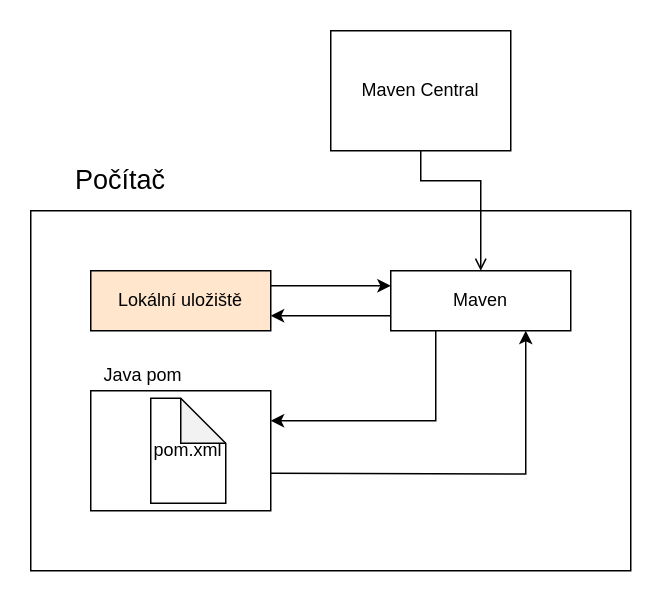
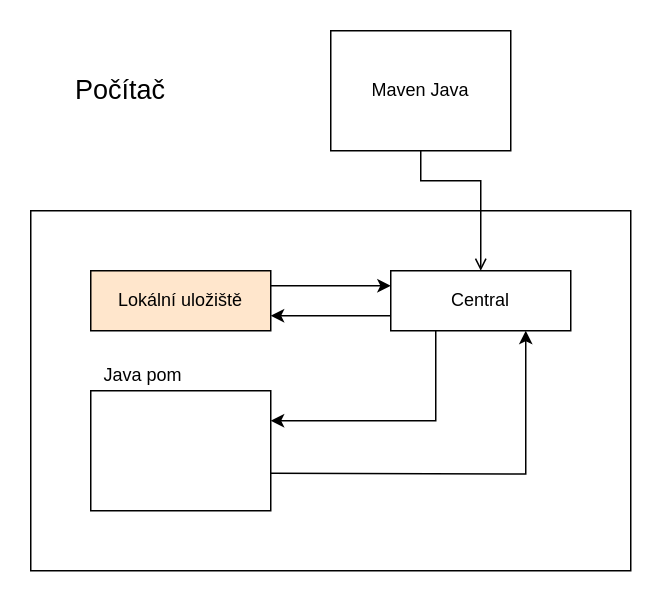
node "Maven Central": label "Maven Central" -> "Maven Java"
node "Počítač": moved (121, 181) -> (121, 91)
node "Maven": label "Maven" -> "Central"
node "pom.xml": removed
